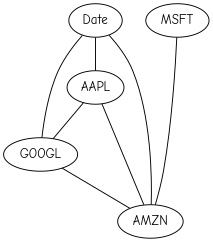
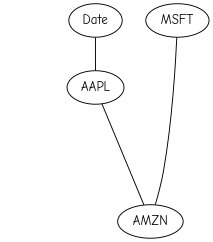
edge "Date" -- "AMZN": removed
node "GOOGL": removed
